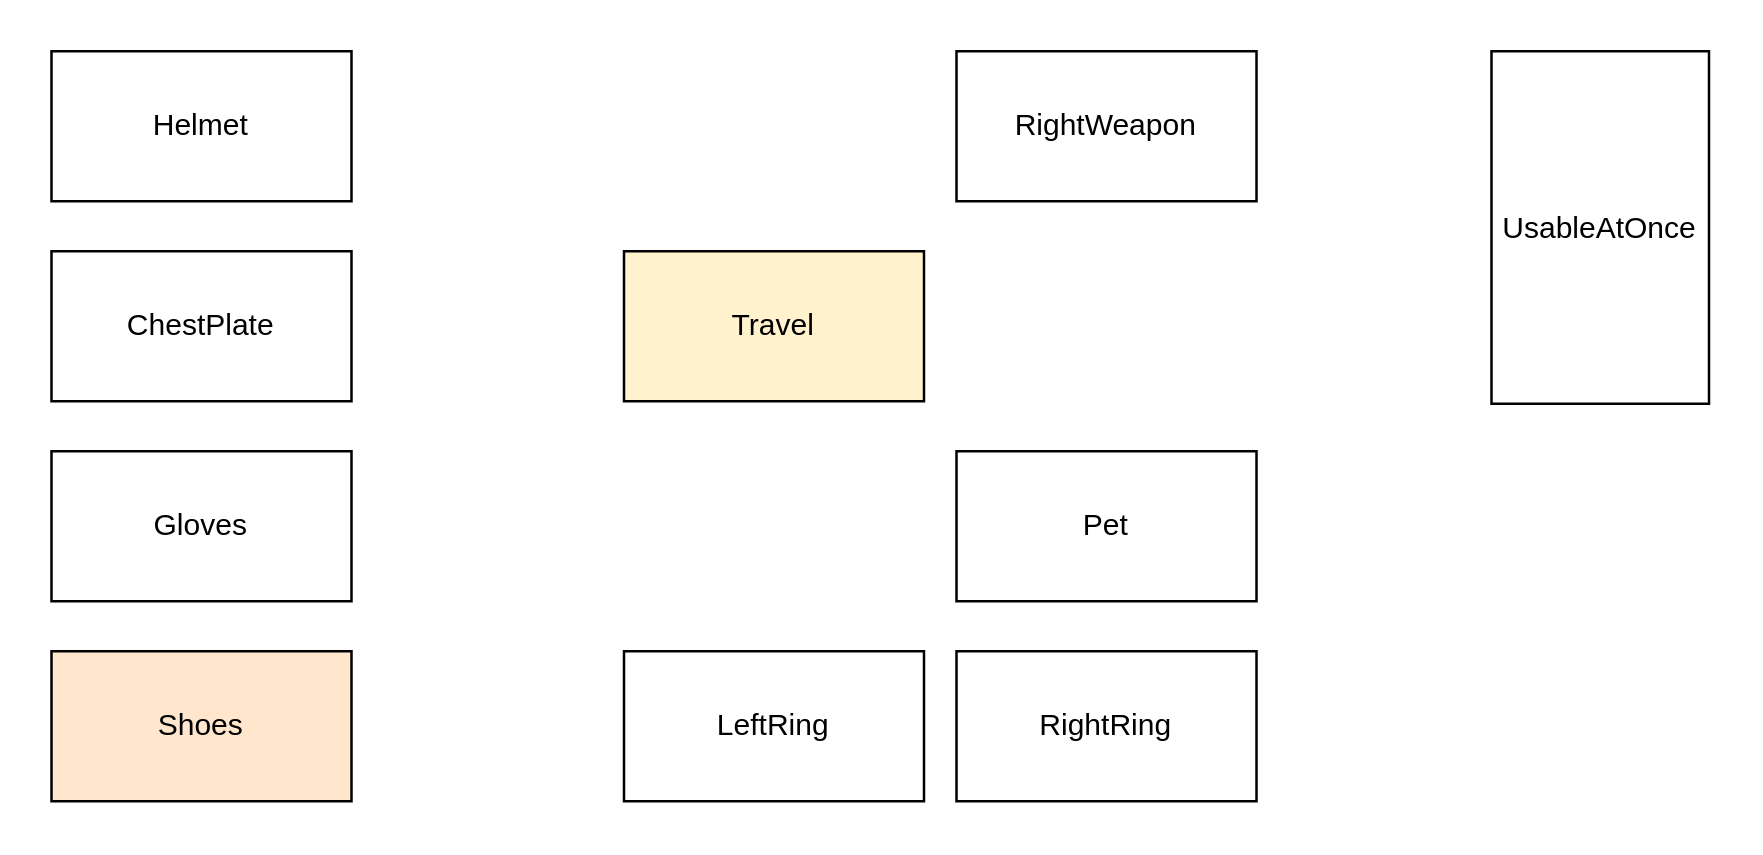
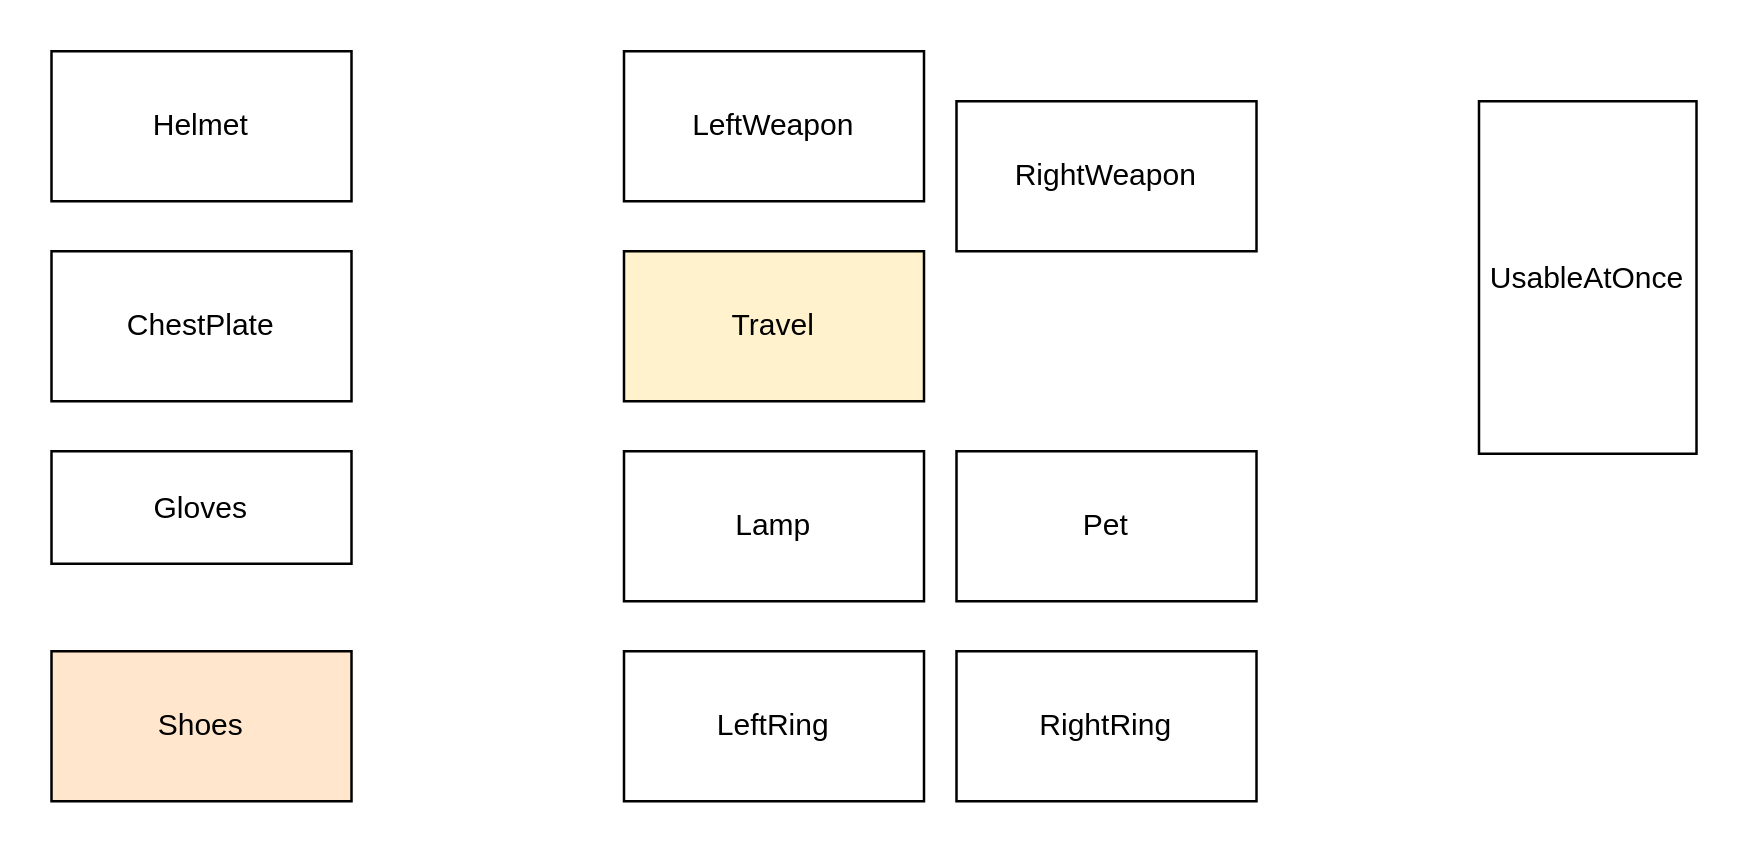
node "LeftWeapon": added
node "RightWeapon": moved (1106, 126) -> (1106, 176)
node "UsableAtOnce": moved (1600, 228) -> (1588, 278)
node "Gloves": size 300x150 -> 300x113
node "Lamp": added
